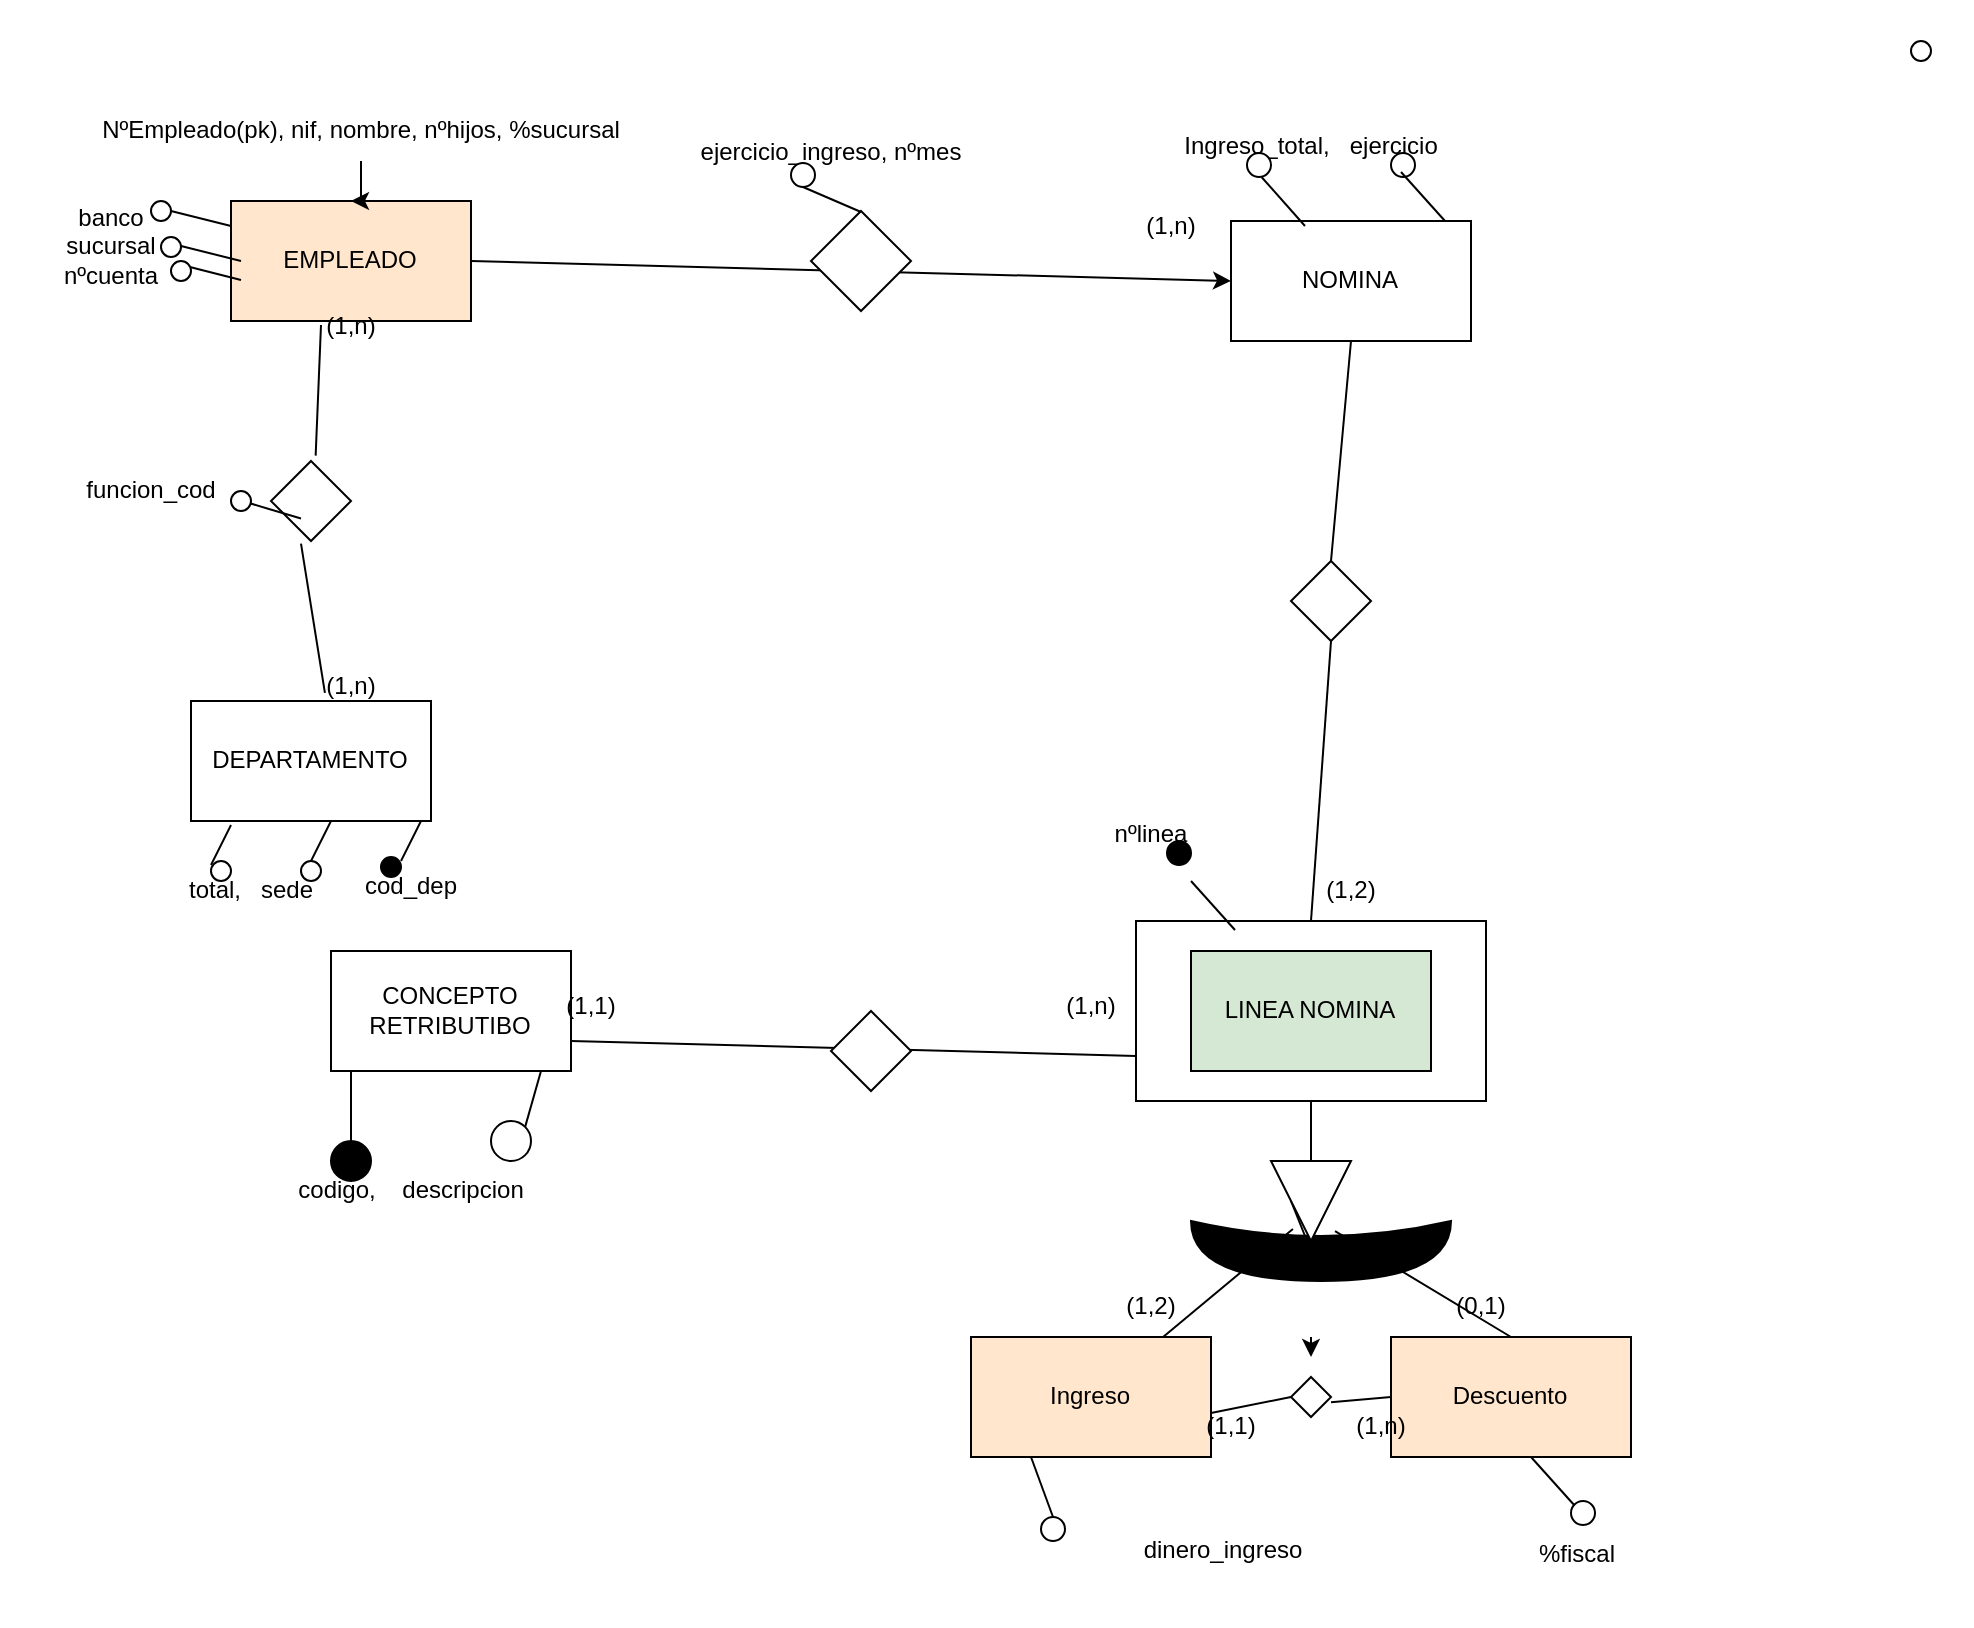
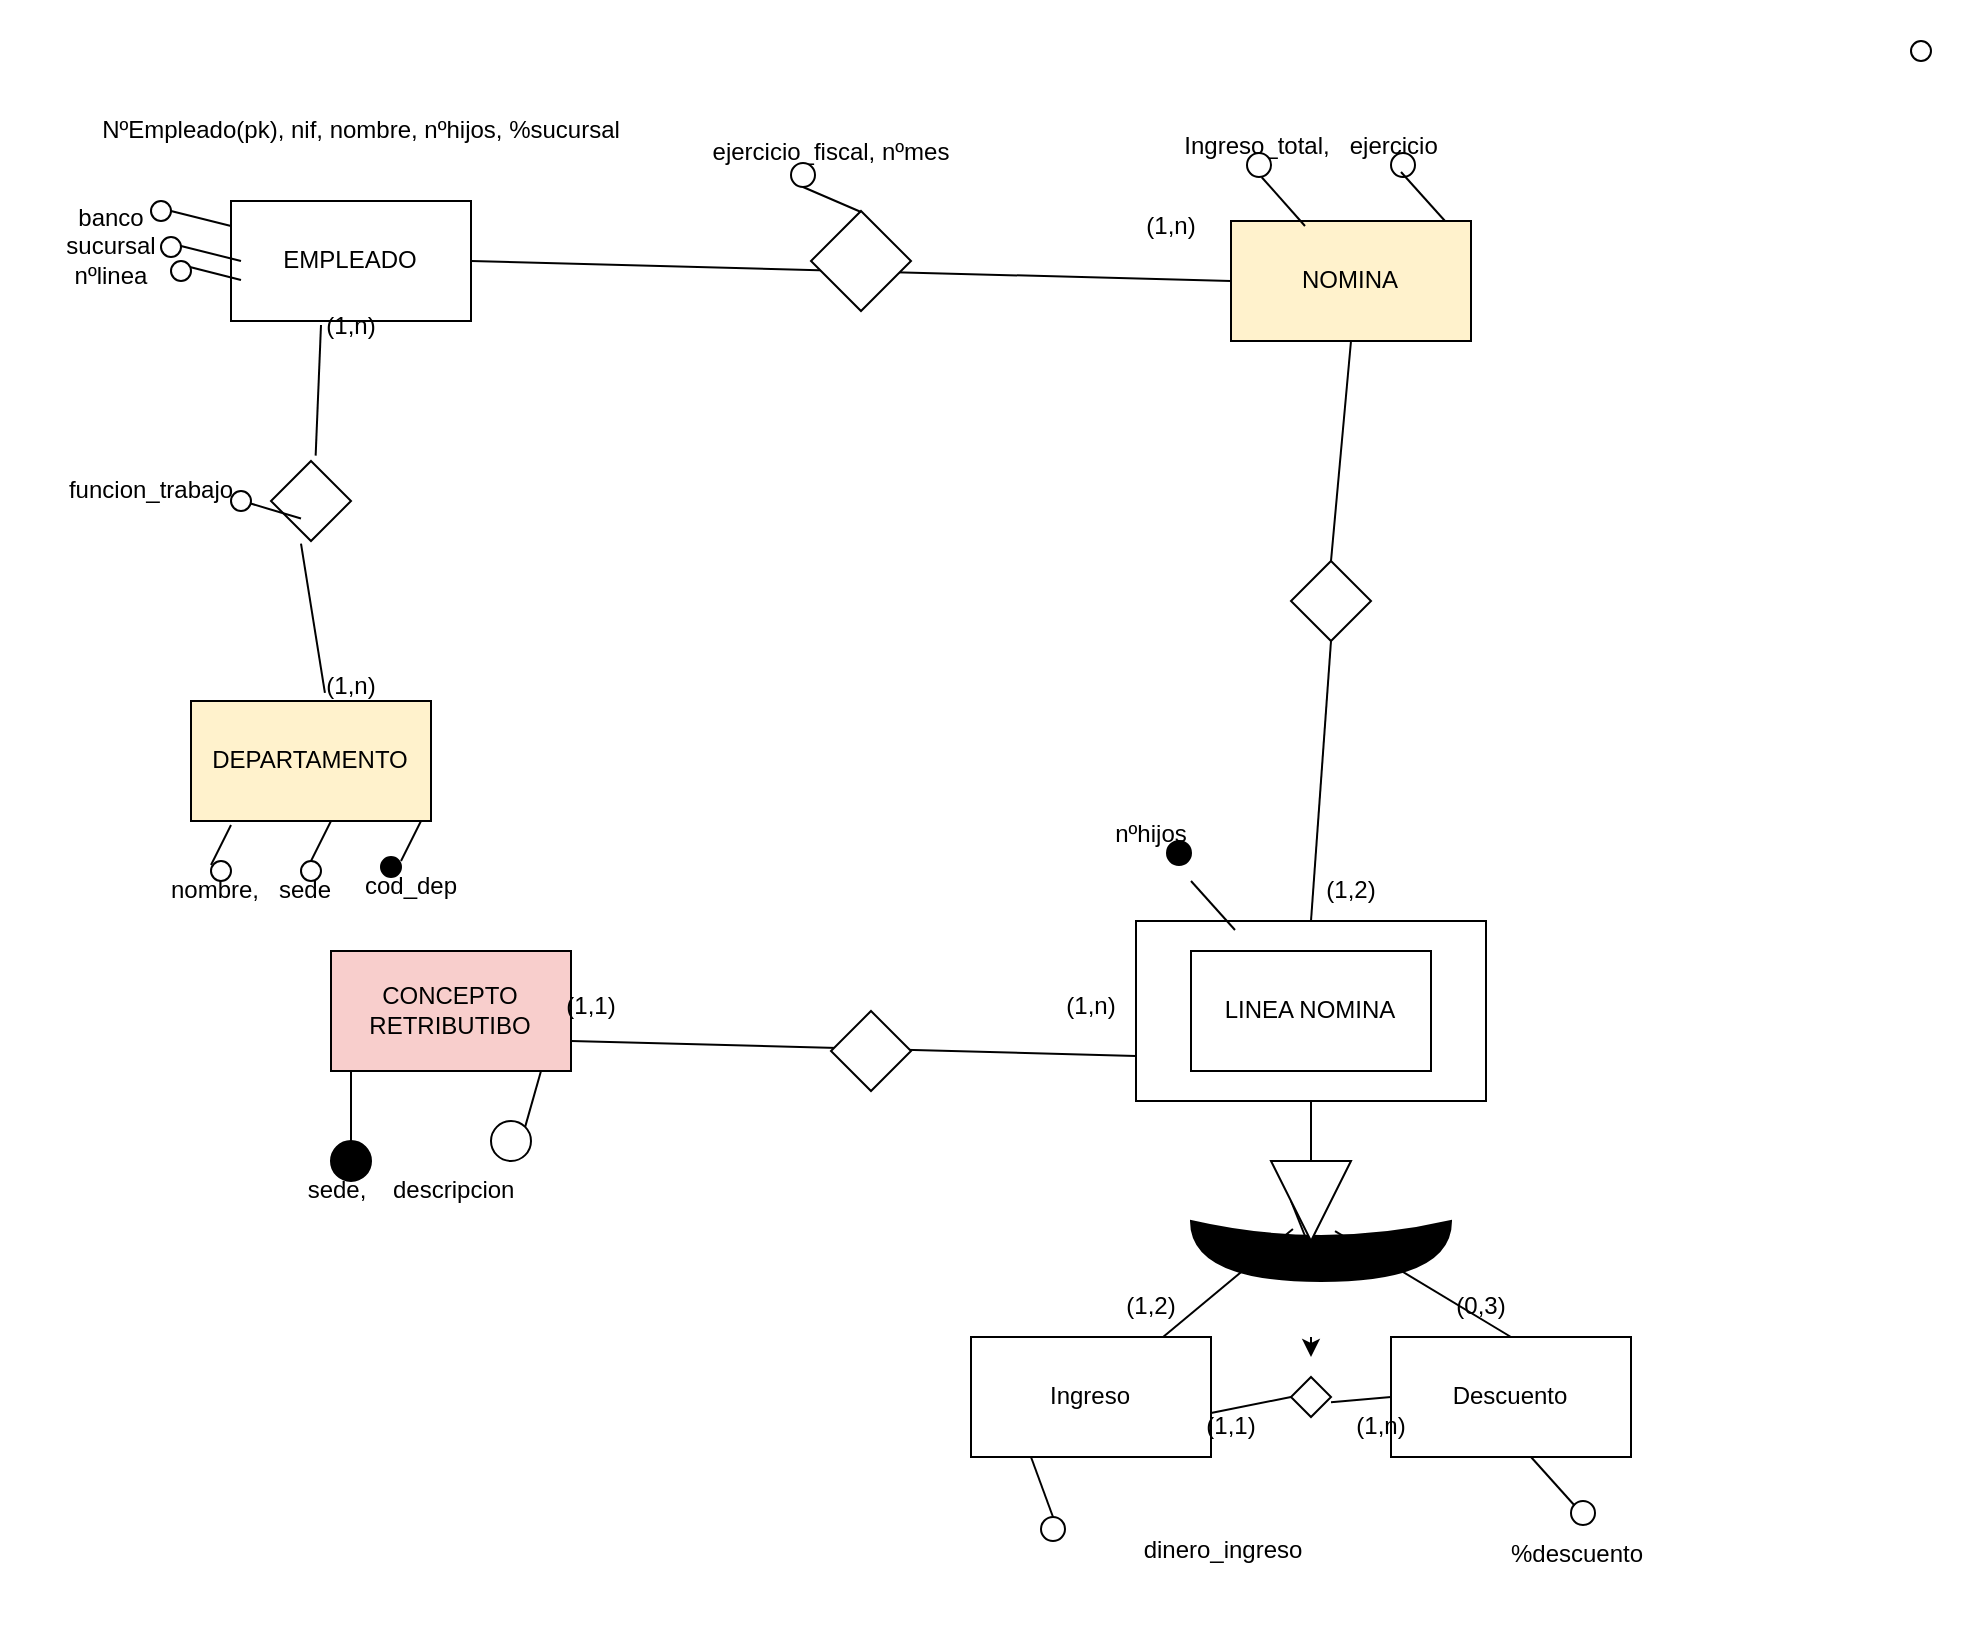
node "ejercicio_ingreso, nºmes": label "ejercicio_ingreso, nºmes" -> "ejercicio_fiscal, nºmes"
edge "NºEmpleado(pk), nif, nombre, nºhijos, %sucursal" -> "EMPLEADO": removed
node "banco sucursal nºcuenta": label "banco sucursal nºcuenta" -> "banco sucursal nºlinea"
node "EMPLEADO": fillcolor #ffe6cc -> #ffffff
edge "EMPLEADO" -> "NOMINA": arrowhead classic -> none
node "NOMINA": fillcolor #ffffff -> #fff2cc
node "funcion_cod": label "funcion_cod" -> "funcion_trabajo"
node "DEPARTAMENTO": fillcolor #ffffff -> #fff2cc
node "nºlinea": label "nºlinea" -> "nºhijos"
node "total, sede": label "total, sede" -> "nombre, sede"
node "CONCEPTO RETRIBUTIBO": fillcolor #ffffff -> #f8cecc
node "LINEA NOMINA": fillcolor #d5e8d4 -> #ffffff
node "codigo, descripcion": label "codigo, descripcion" -> "sede, descripcion"
node "(0,1)": label "(0,1)" -> "(0,3)"
node "Ingreso": fillcolor #ffe6cc -> #ffffff
node "Descuento": fillcolor #ffe6cc -> #ffffff
node "%fiscal": label "%fiscal" -> "%descuento"
